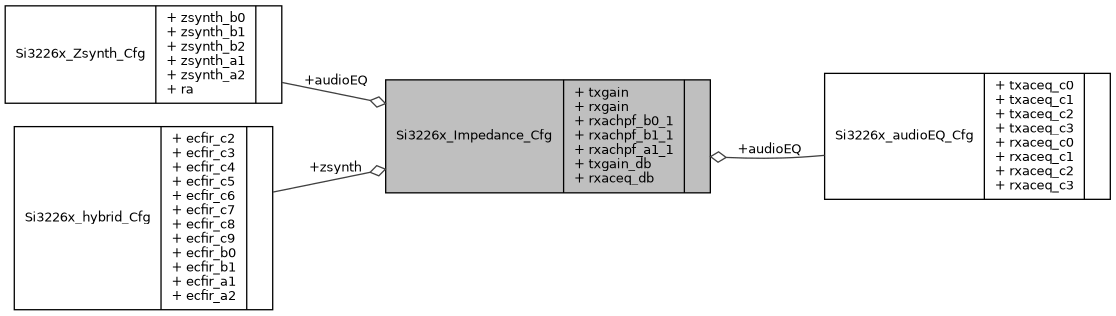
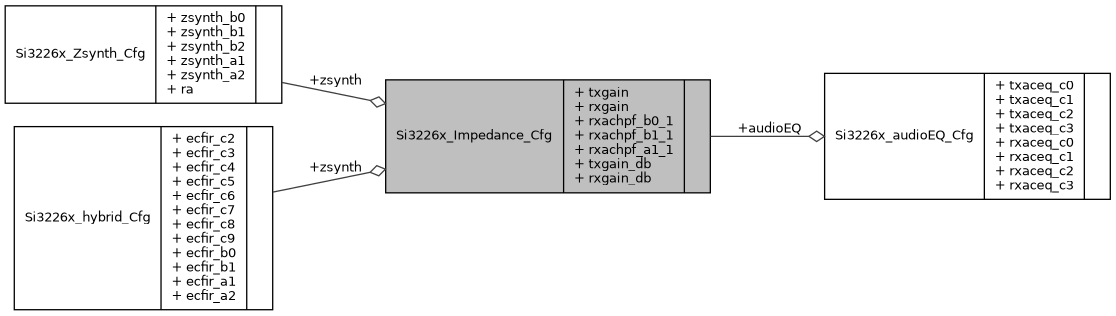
edge "Si3226x_Zsynth_Cfg" -> "Si3226x_Impedance_Cfg": label " +audioEQ" -> " +zsynth"
edge "Si3226x_audioEQ_Cfg" -> "Si3226x_Impedance_Cfg": reversed
node "Si3226x_Impedance_Cfg": text "+ rxaceq_db" -> "+ rxgain_db"
